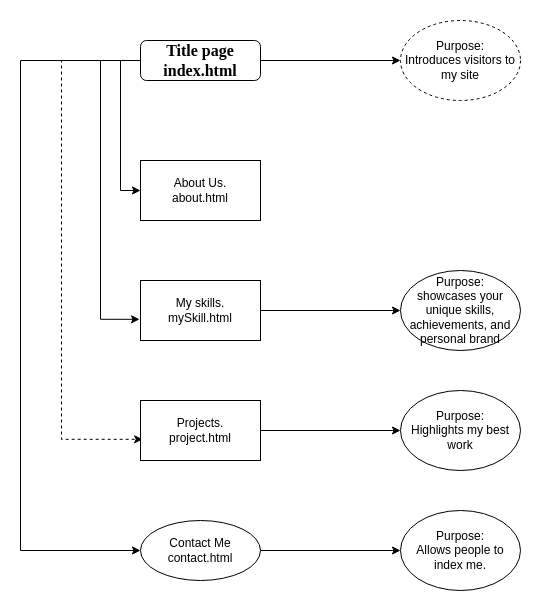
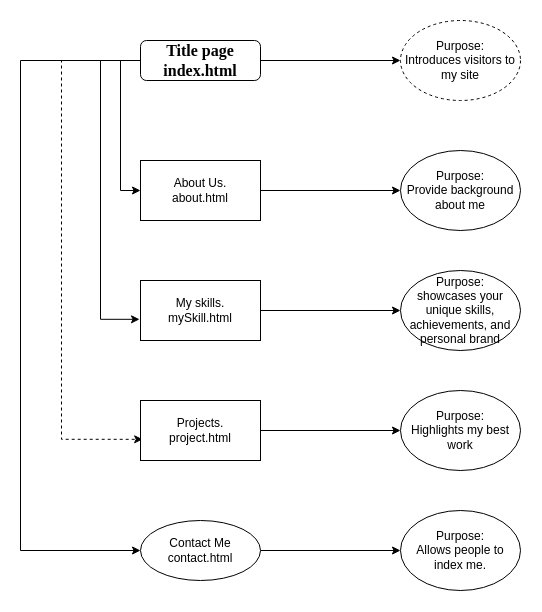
edge "About Us. about.html" -> "Purpose: Provide background about me": added
node "Purpose: Provide background about me": added
